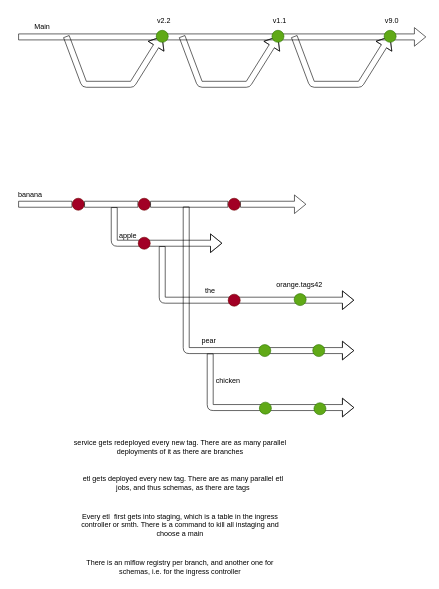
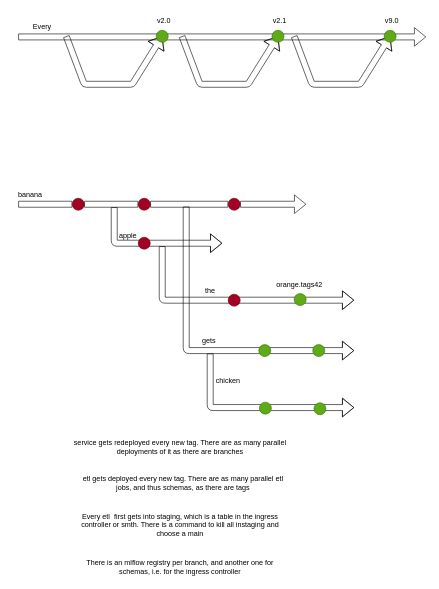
node "v2.2": label "v2.2" -> "v2.0"
node "v1.1": label "v1.1" -> "v2.1"
node "Main": label "Main" -> "Every"
node "pear": label "pear" -> "gets"
